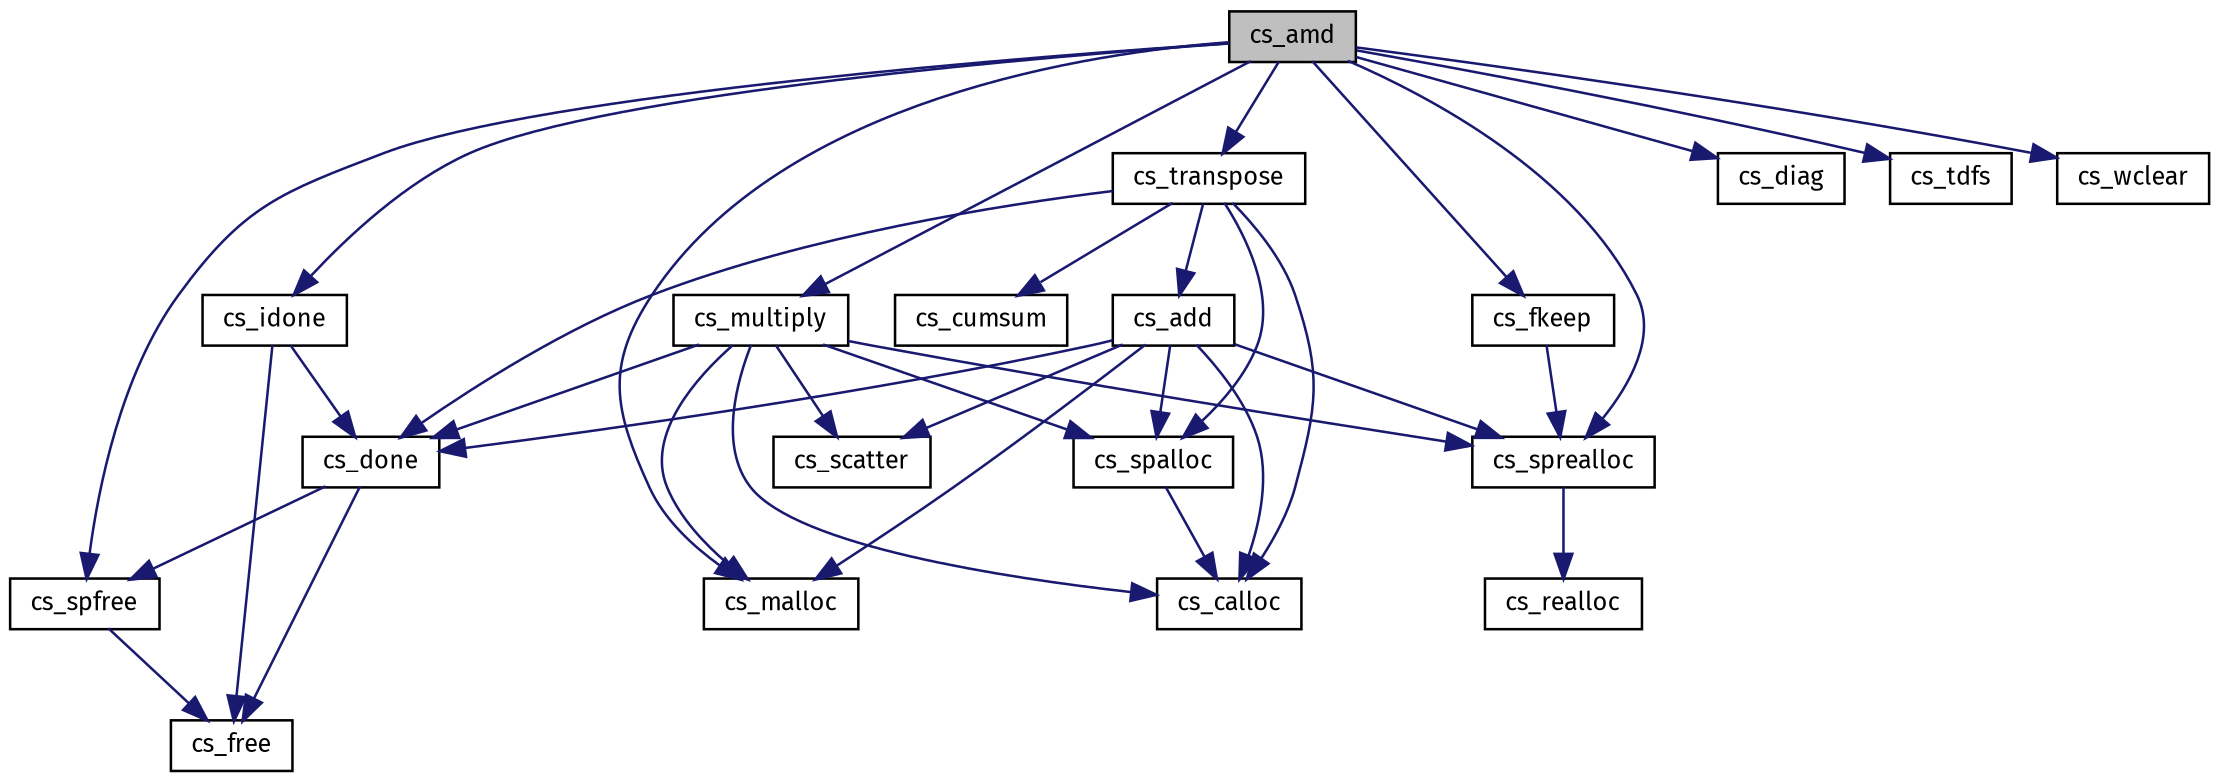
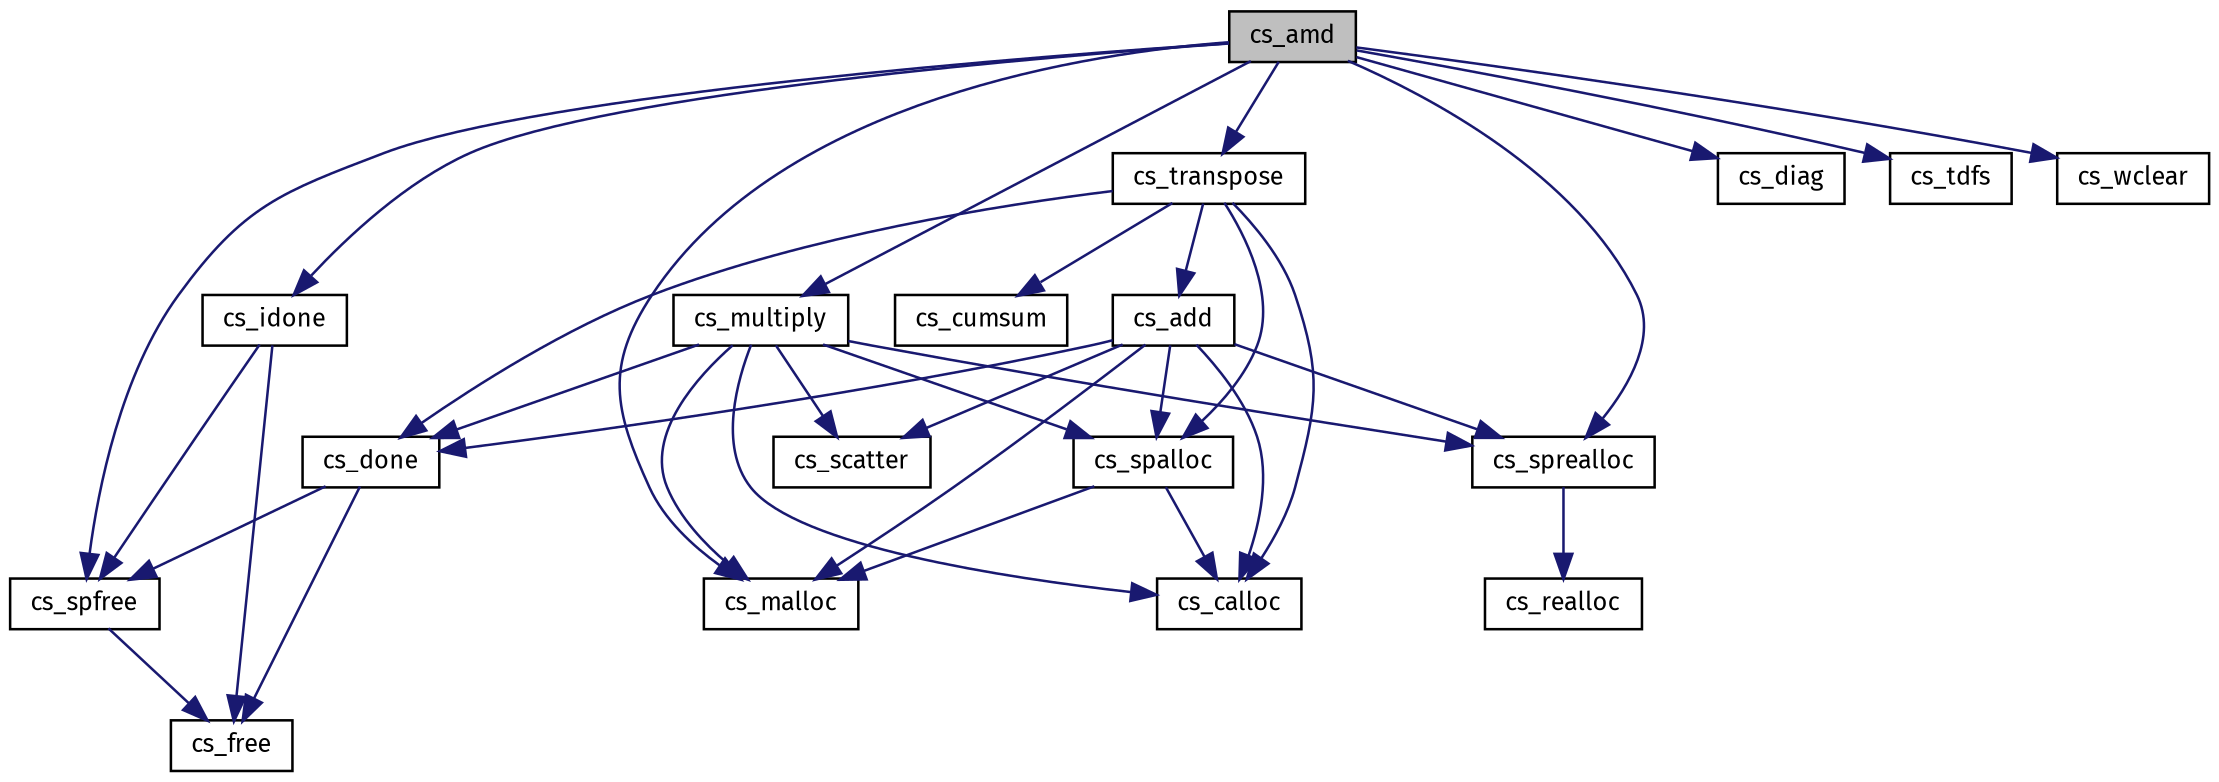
node "cs_fkeep": removed
edge "cs_idone" -> "cs_done": now "cs_idone" -> "cs_spfree"
edge "cs_spalloc" -> "cs_malloc": added
